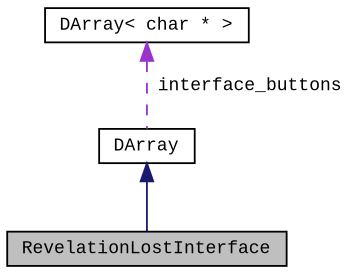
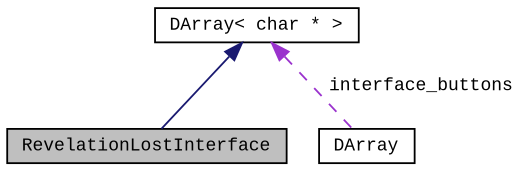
edge "RevelationLostInterface" -> "DArray": now "RevelationLostInterface" -> "DArray< char * >"
